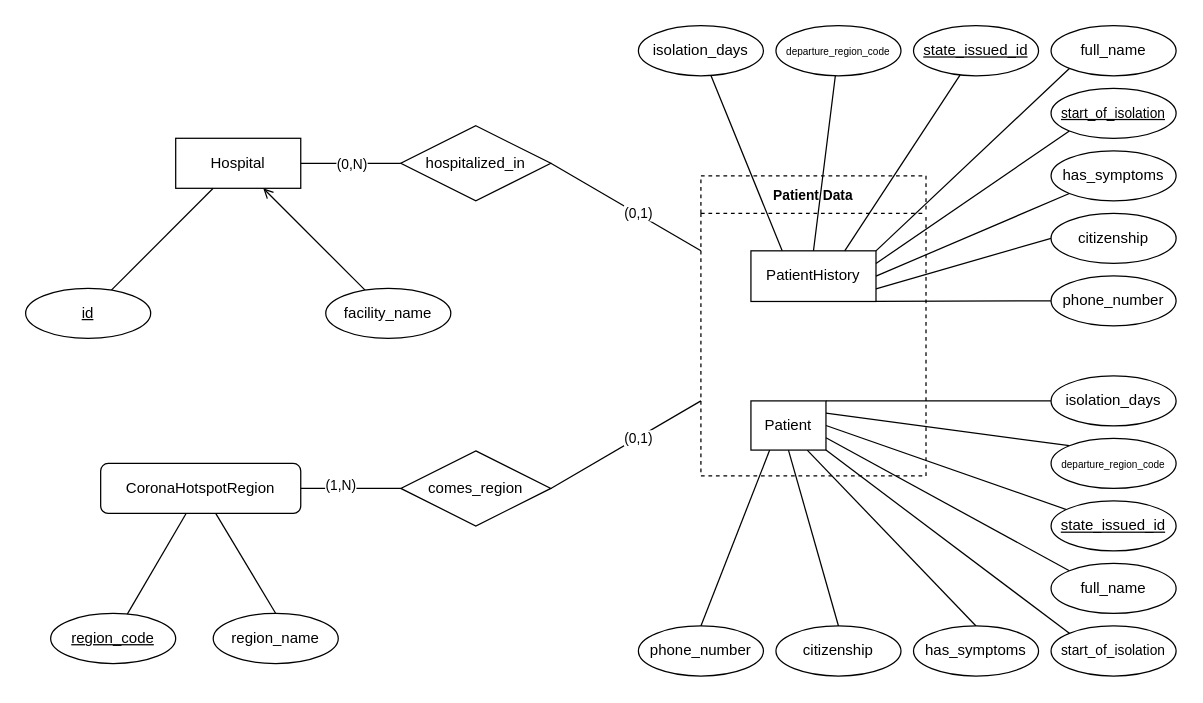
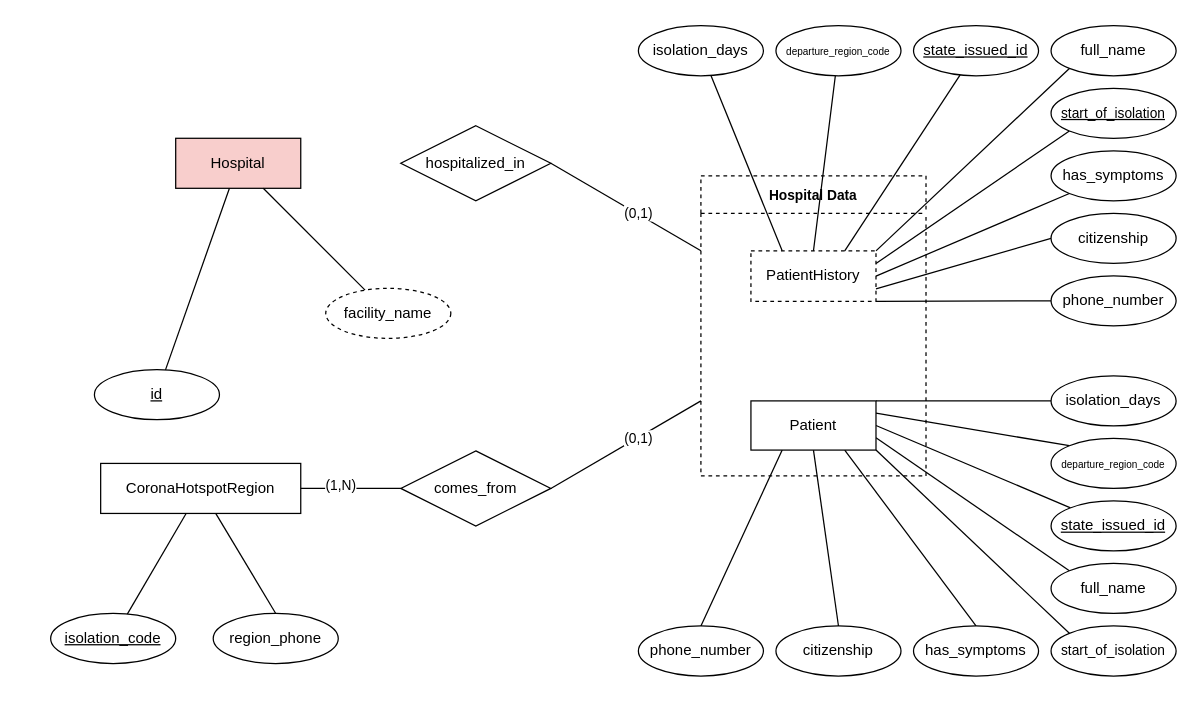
node "Hospital": fillcolor #ffffff -> #f8cecc
edge "Hospital" -- "hospitalized_in": removed, label "(0,N)"
edge "facility_name" -> "Hospital": arrowhead open -> none
node "Patient Data": label "Patient Data" -> "Hospital Data"
node "PatientHistory": style solid -> dashed
node "id": moved (88, 313) -> (157, 394)
node "facility_name": style solid -> dashed
node "Patient": size 75x49 -> 125x49
node "CoronaHotspotRegion": shape rounded rectangle -> rectangle
node "comes_region": label "comes_region" -> "comes_from"
node "region_code": label "region_code" -> "isolation_code"
node "region_name": label "region_name" -> "region_phone"
